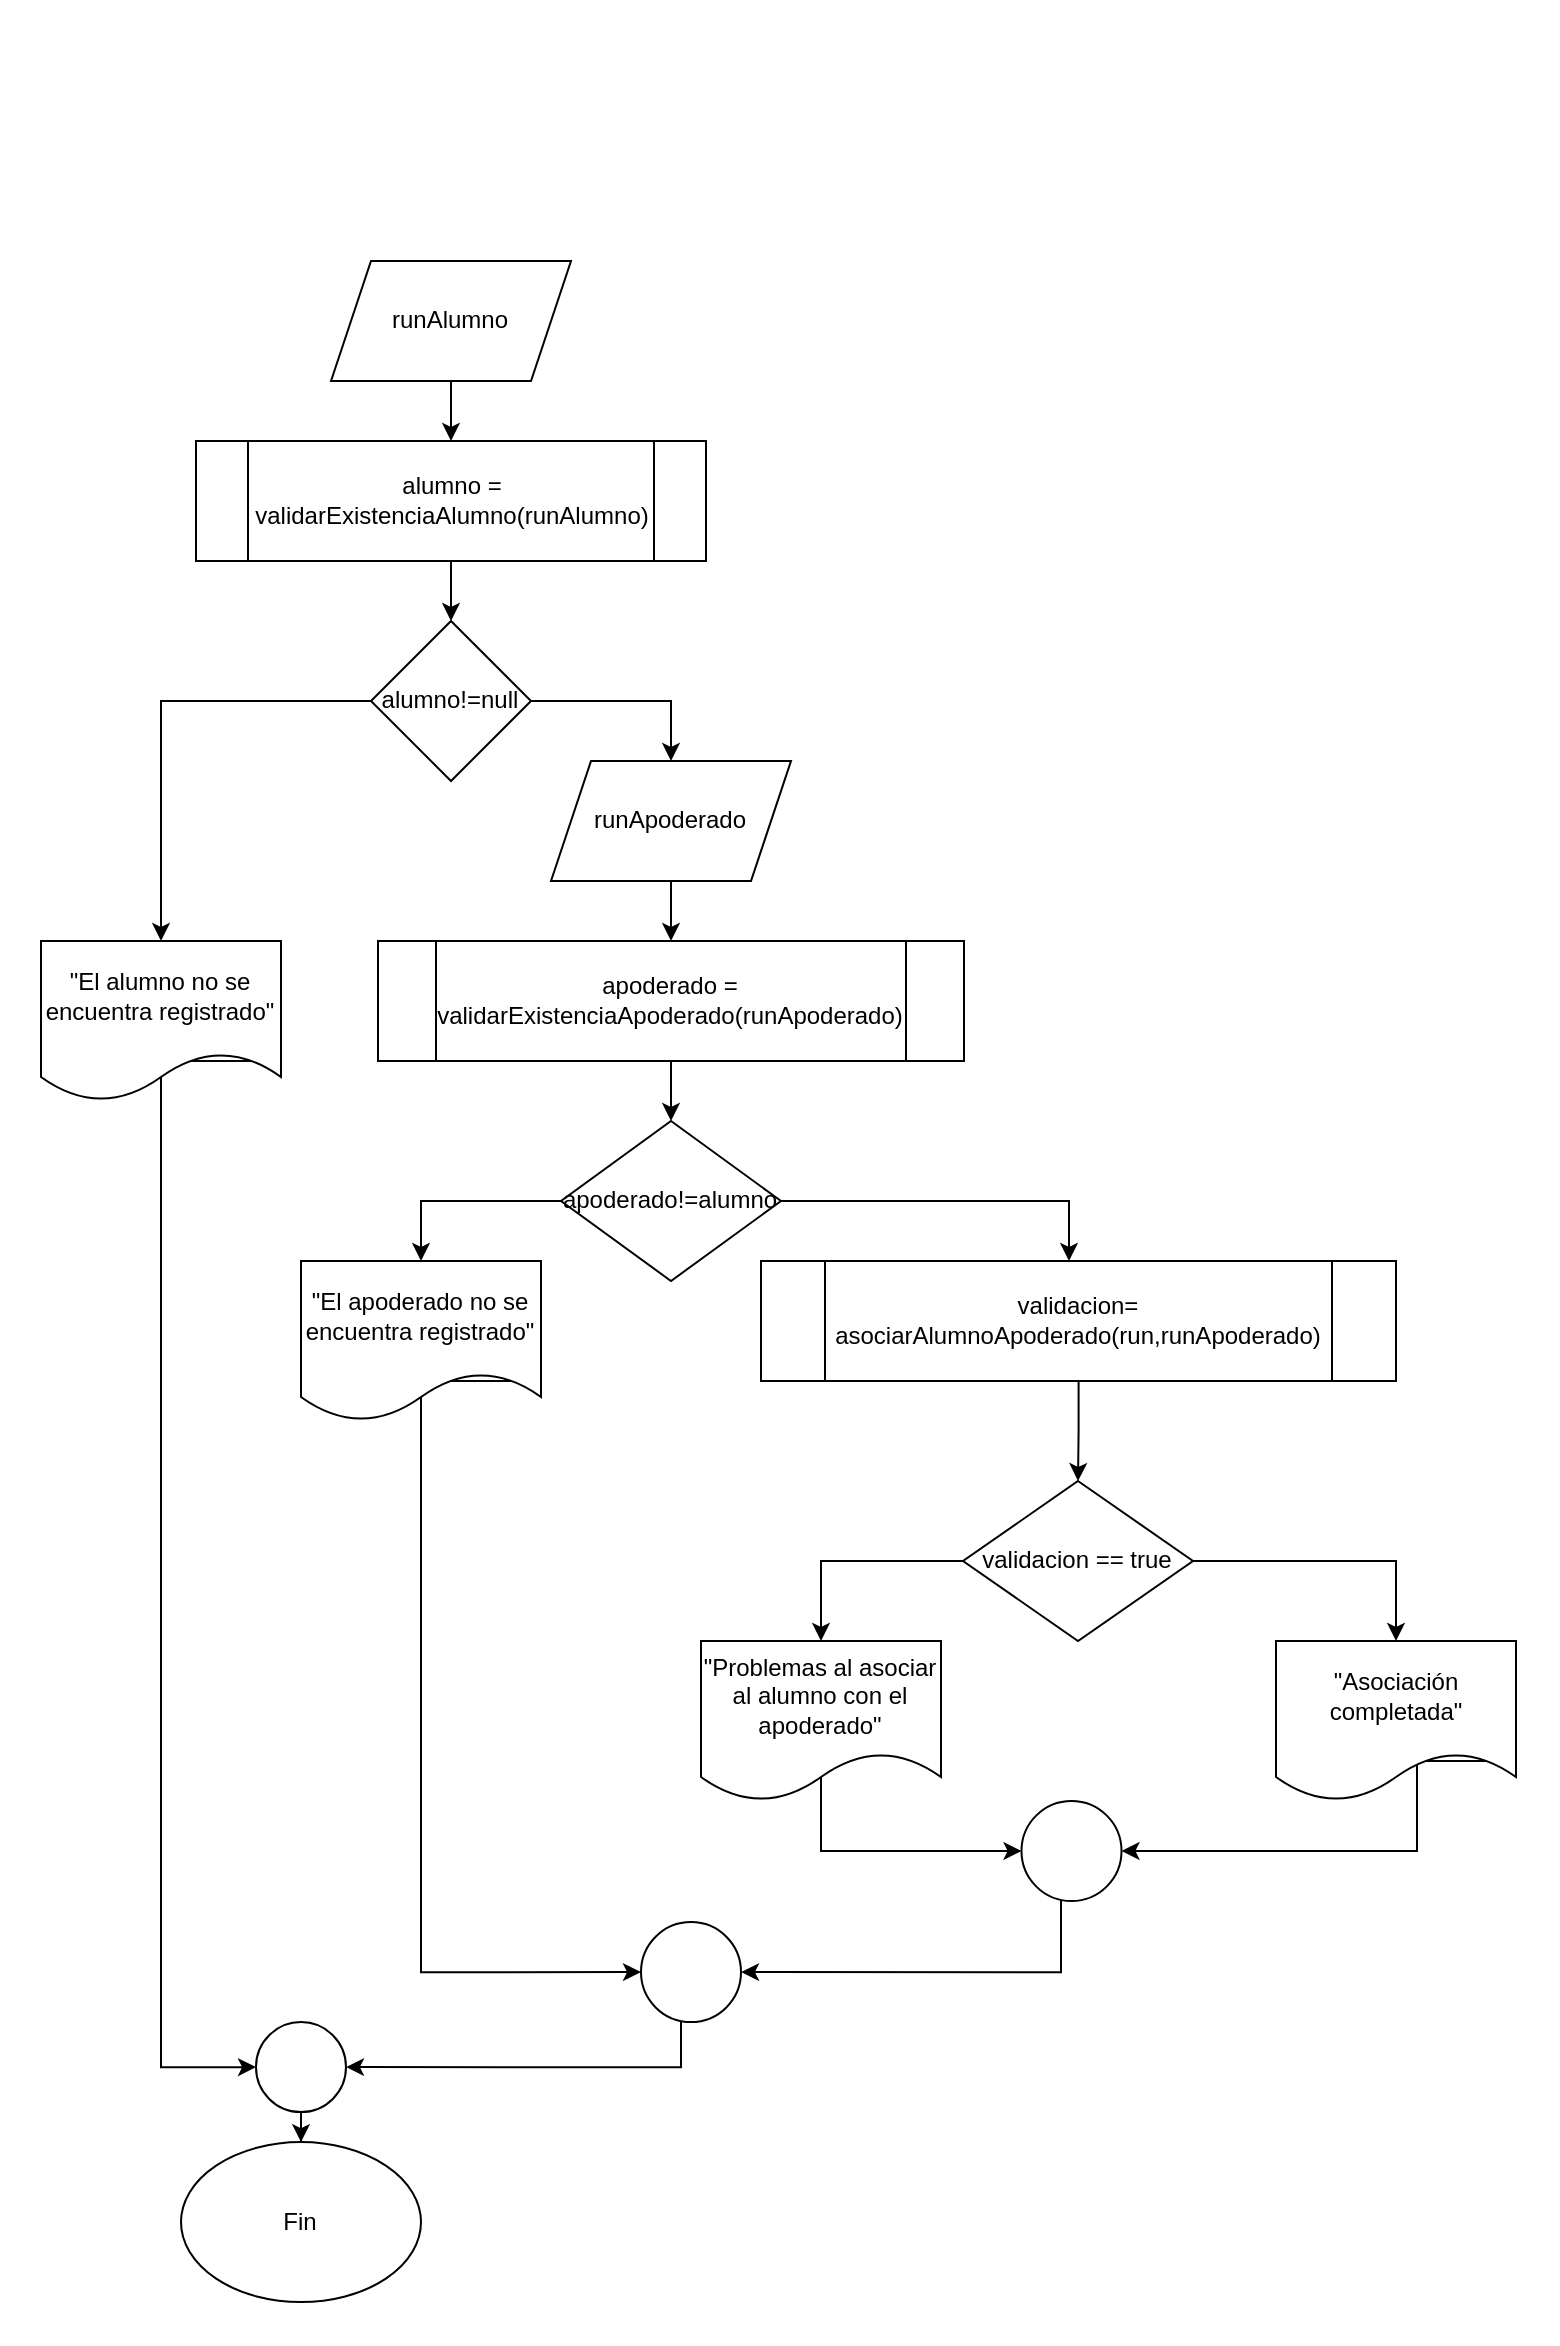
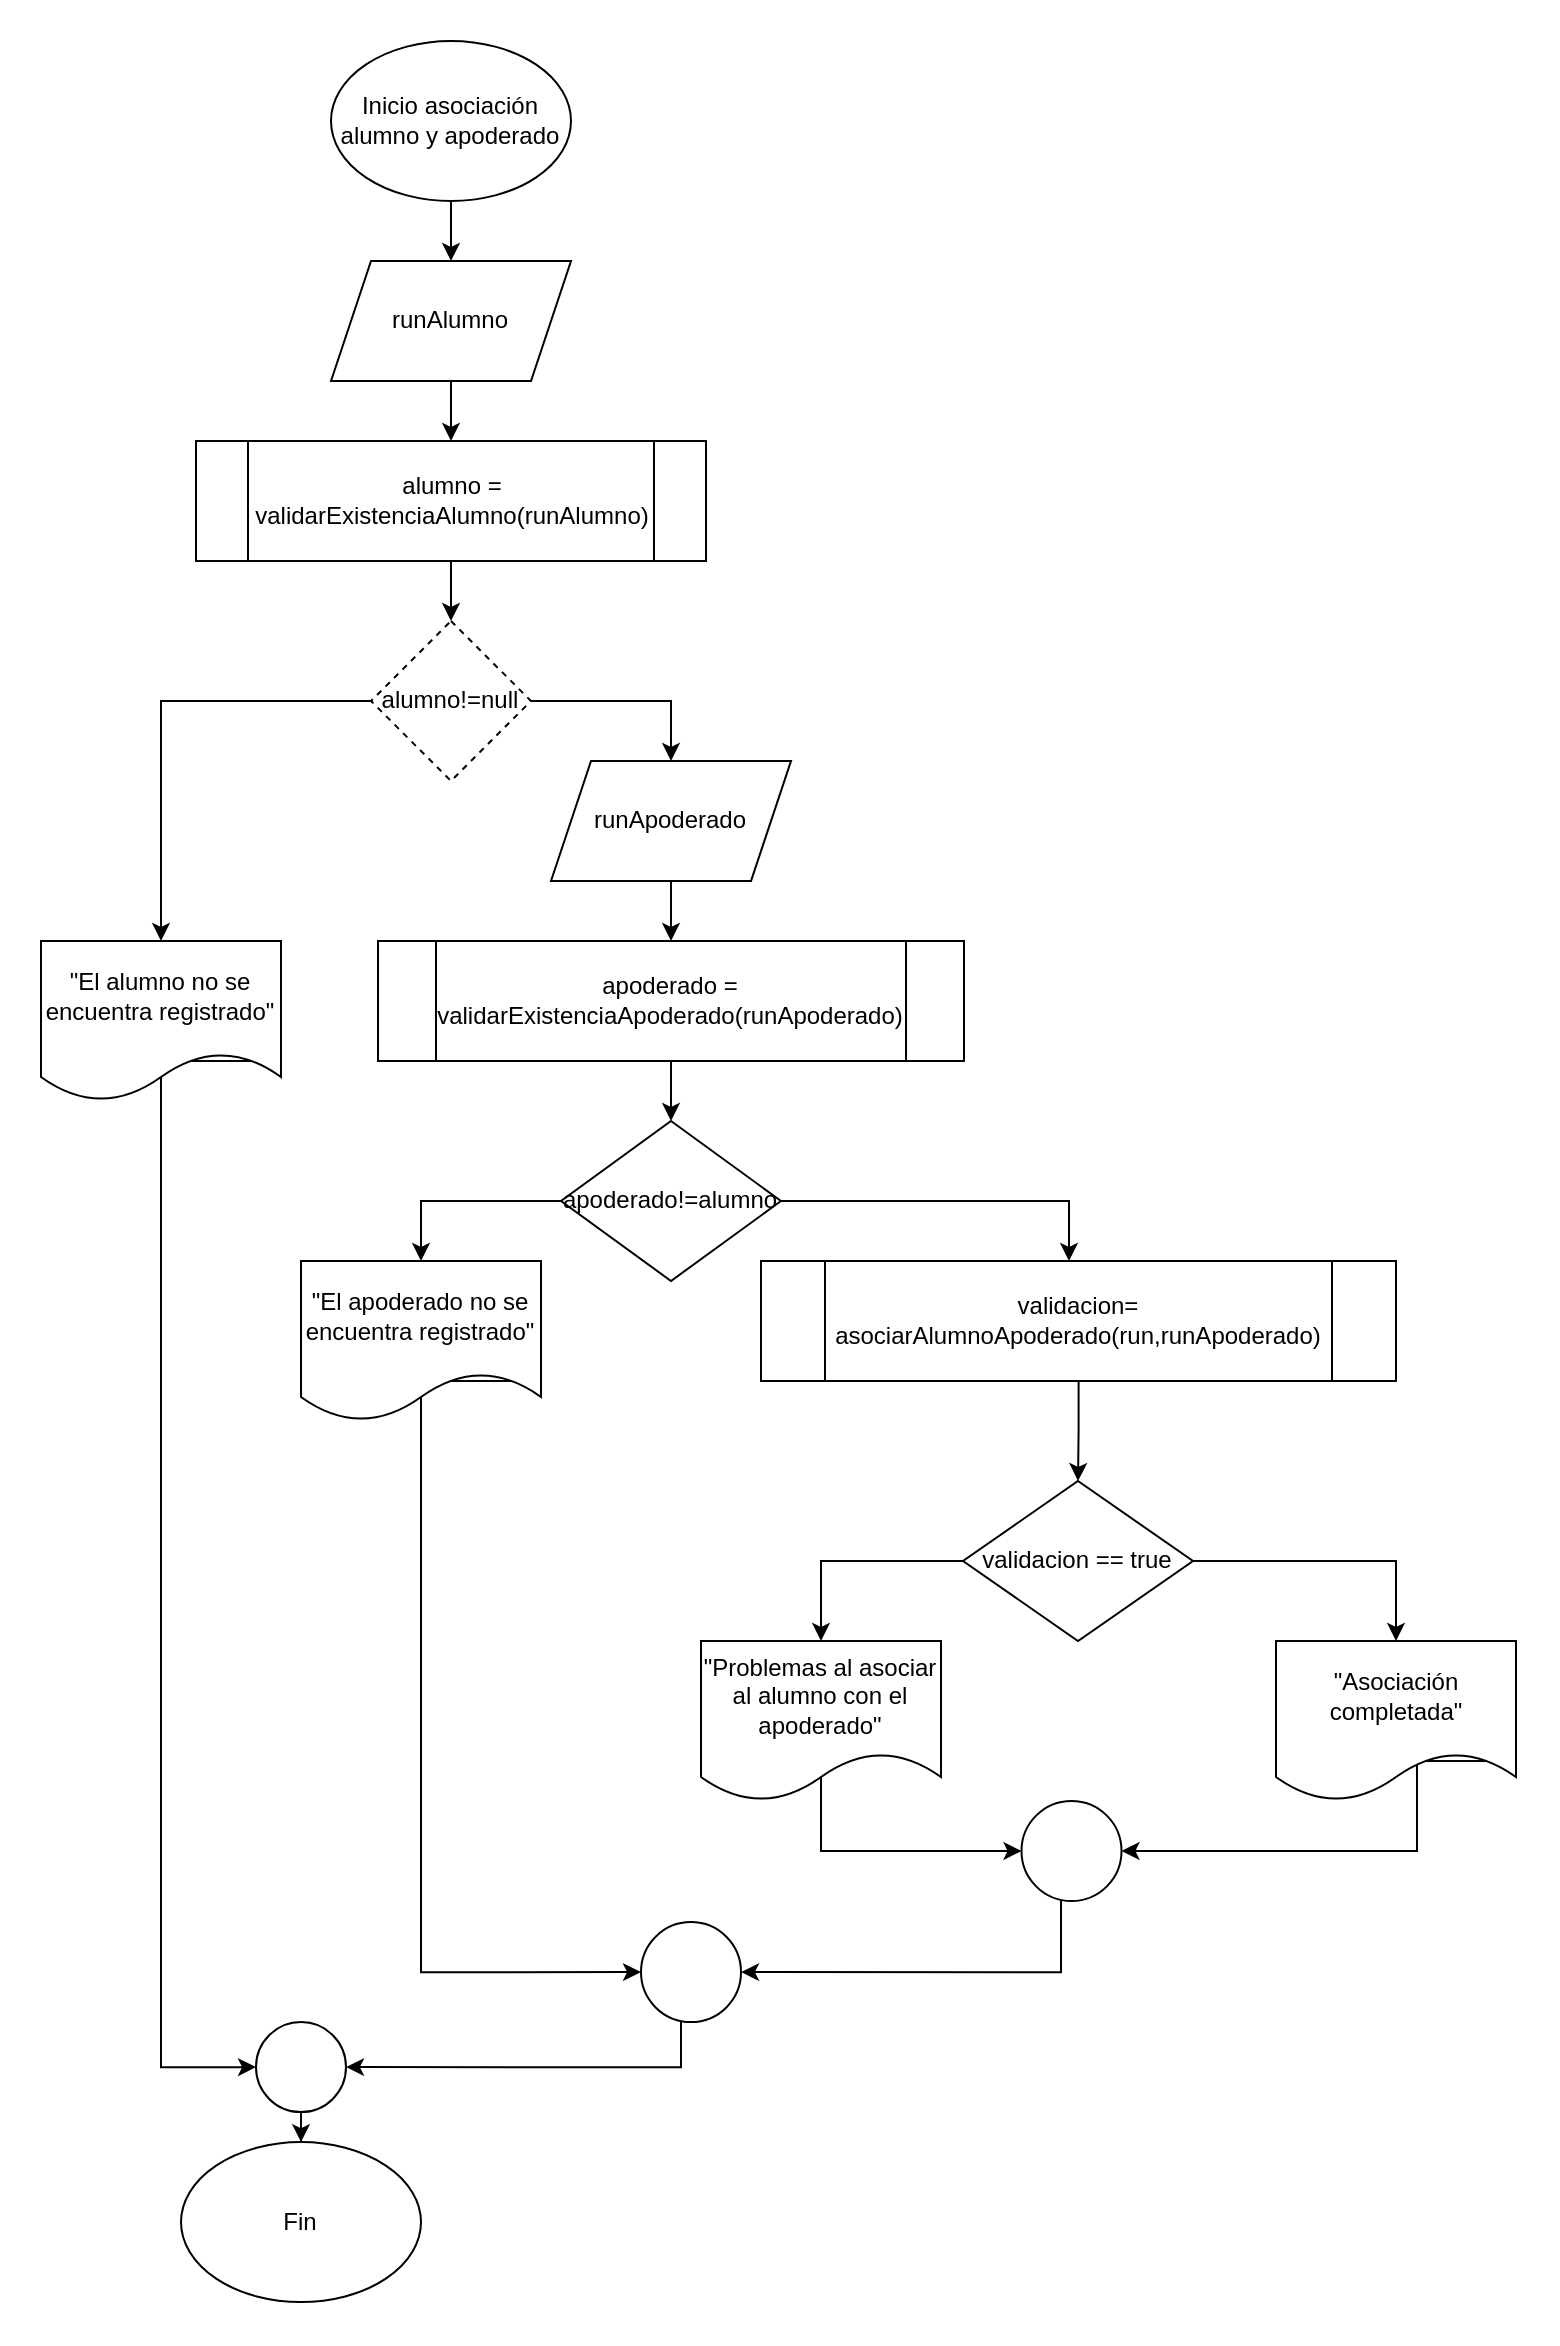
node "Inicio asociación alumno y apoderado": added
edge "Inicio asociación alumno y apoderado" -> "runAlumno": added
node "alumno!=null": style solid -> dashed
